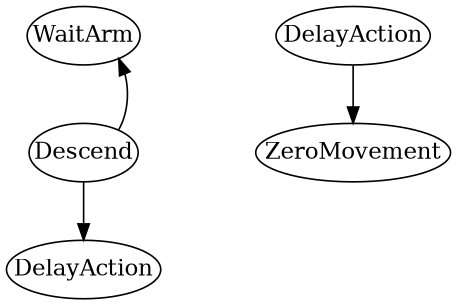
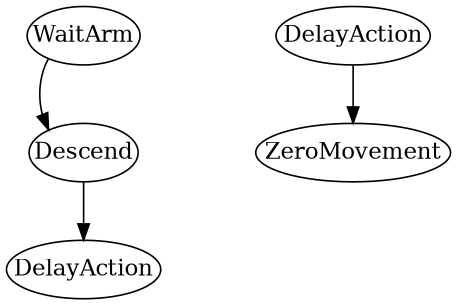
edge "Descend" -> "WaitArm": reversed
